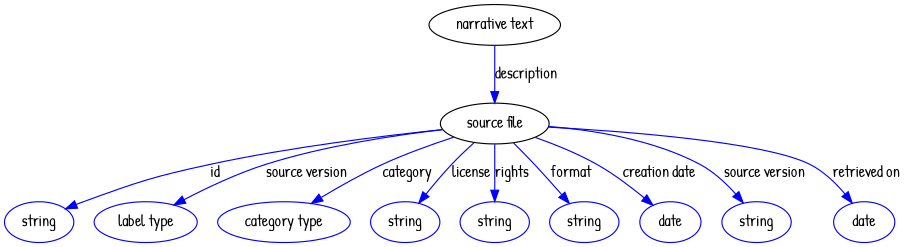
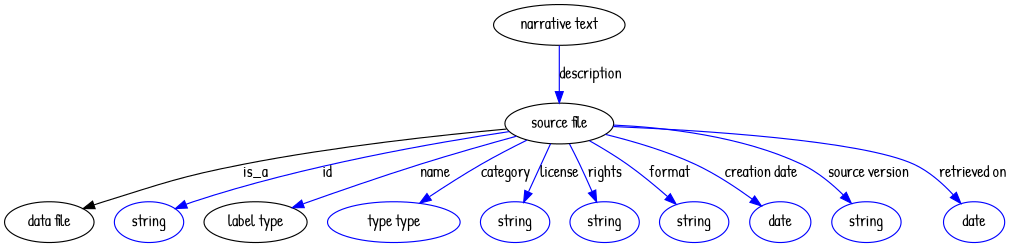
edge "source file" -> "label type": label "source version" -> "name"
node "data file": added
node "label type": color blue -> black
node "category type": label "category type" -> "type type"
